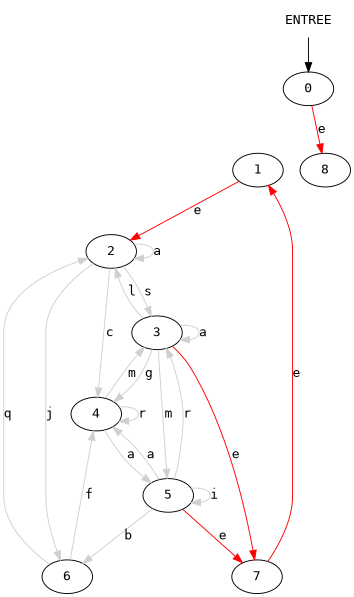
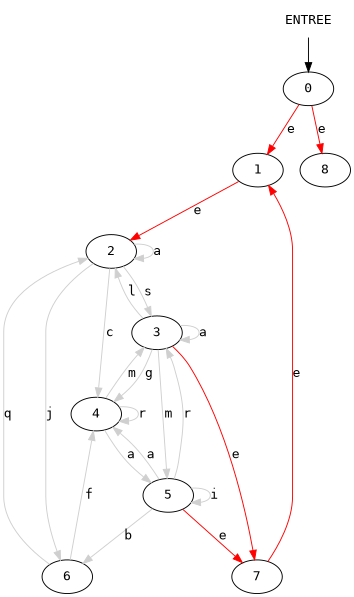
edge "0" -> "1": added, label "e"
